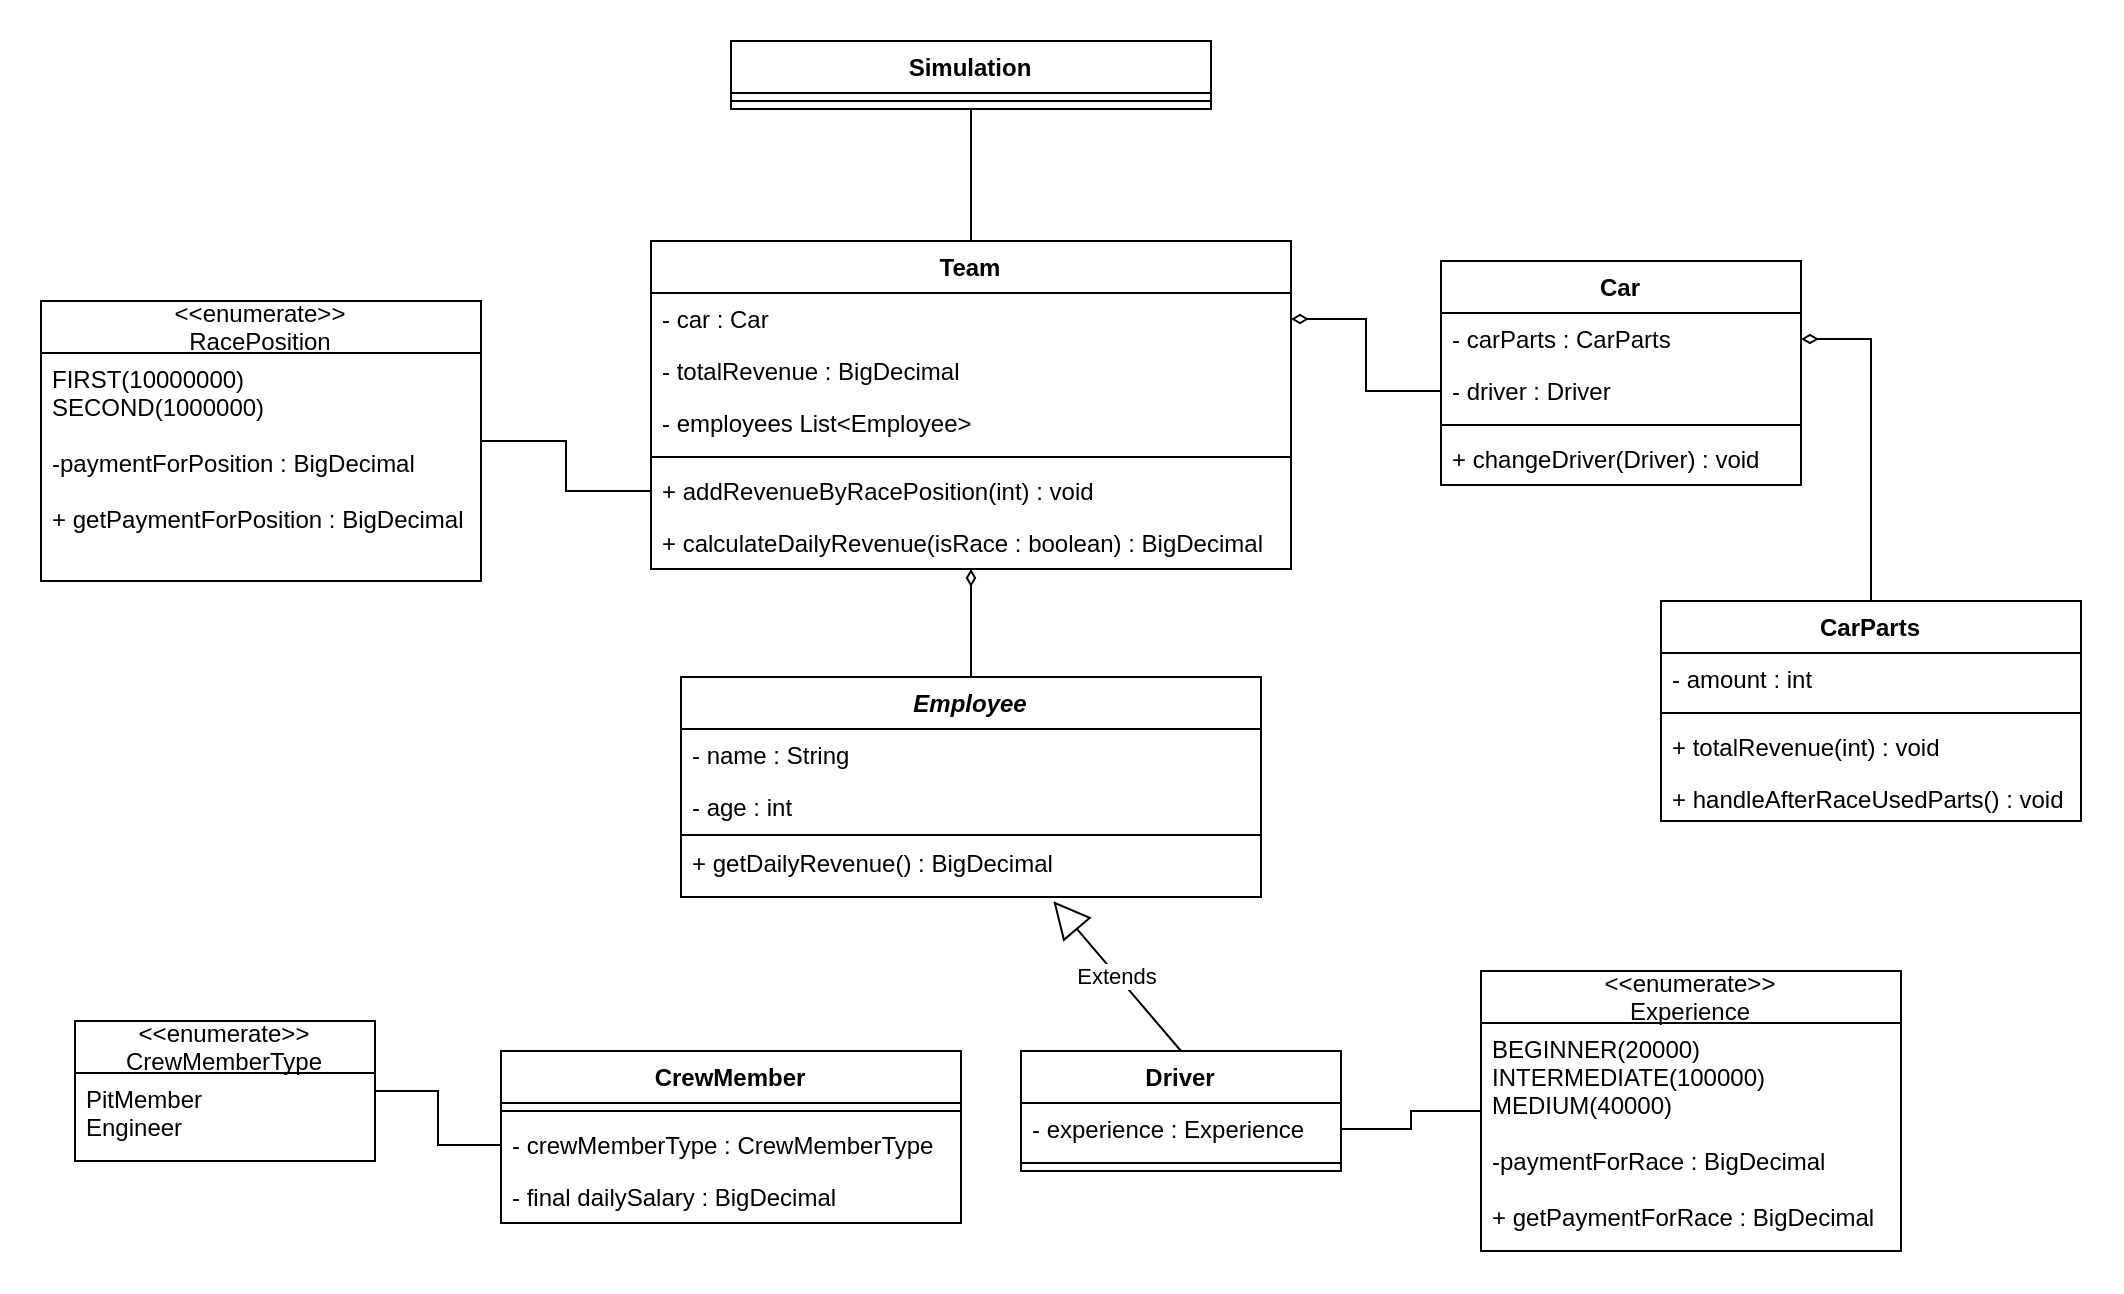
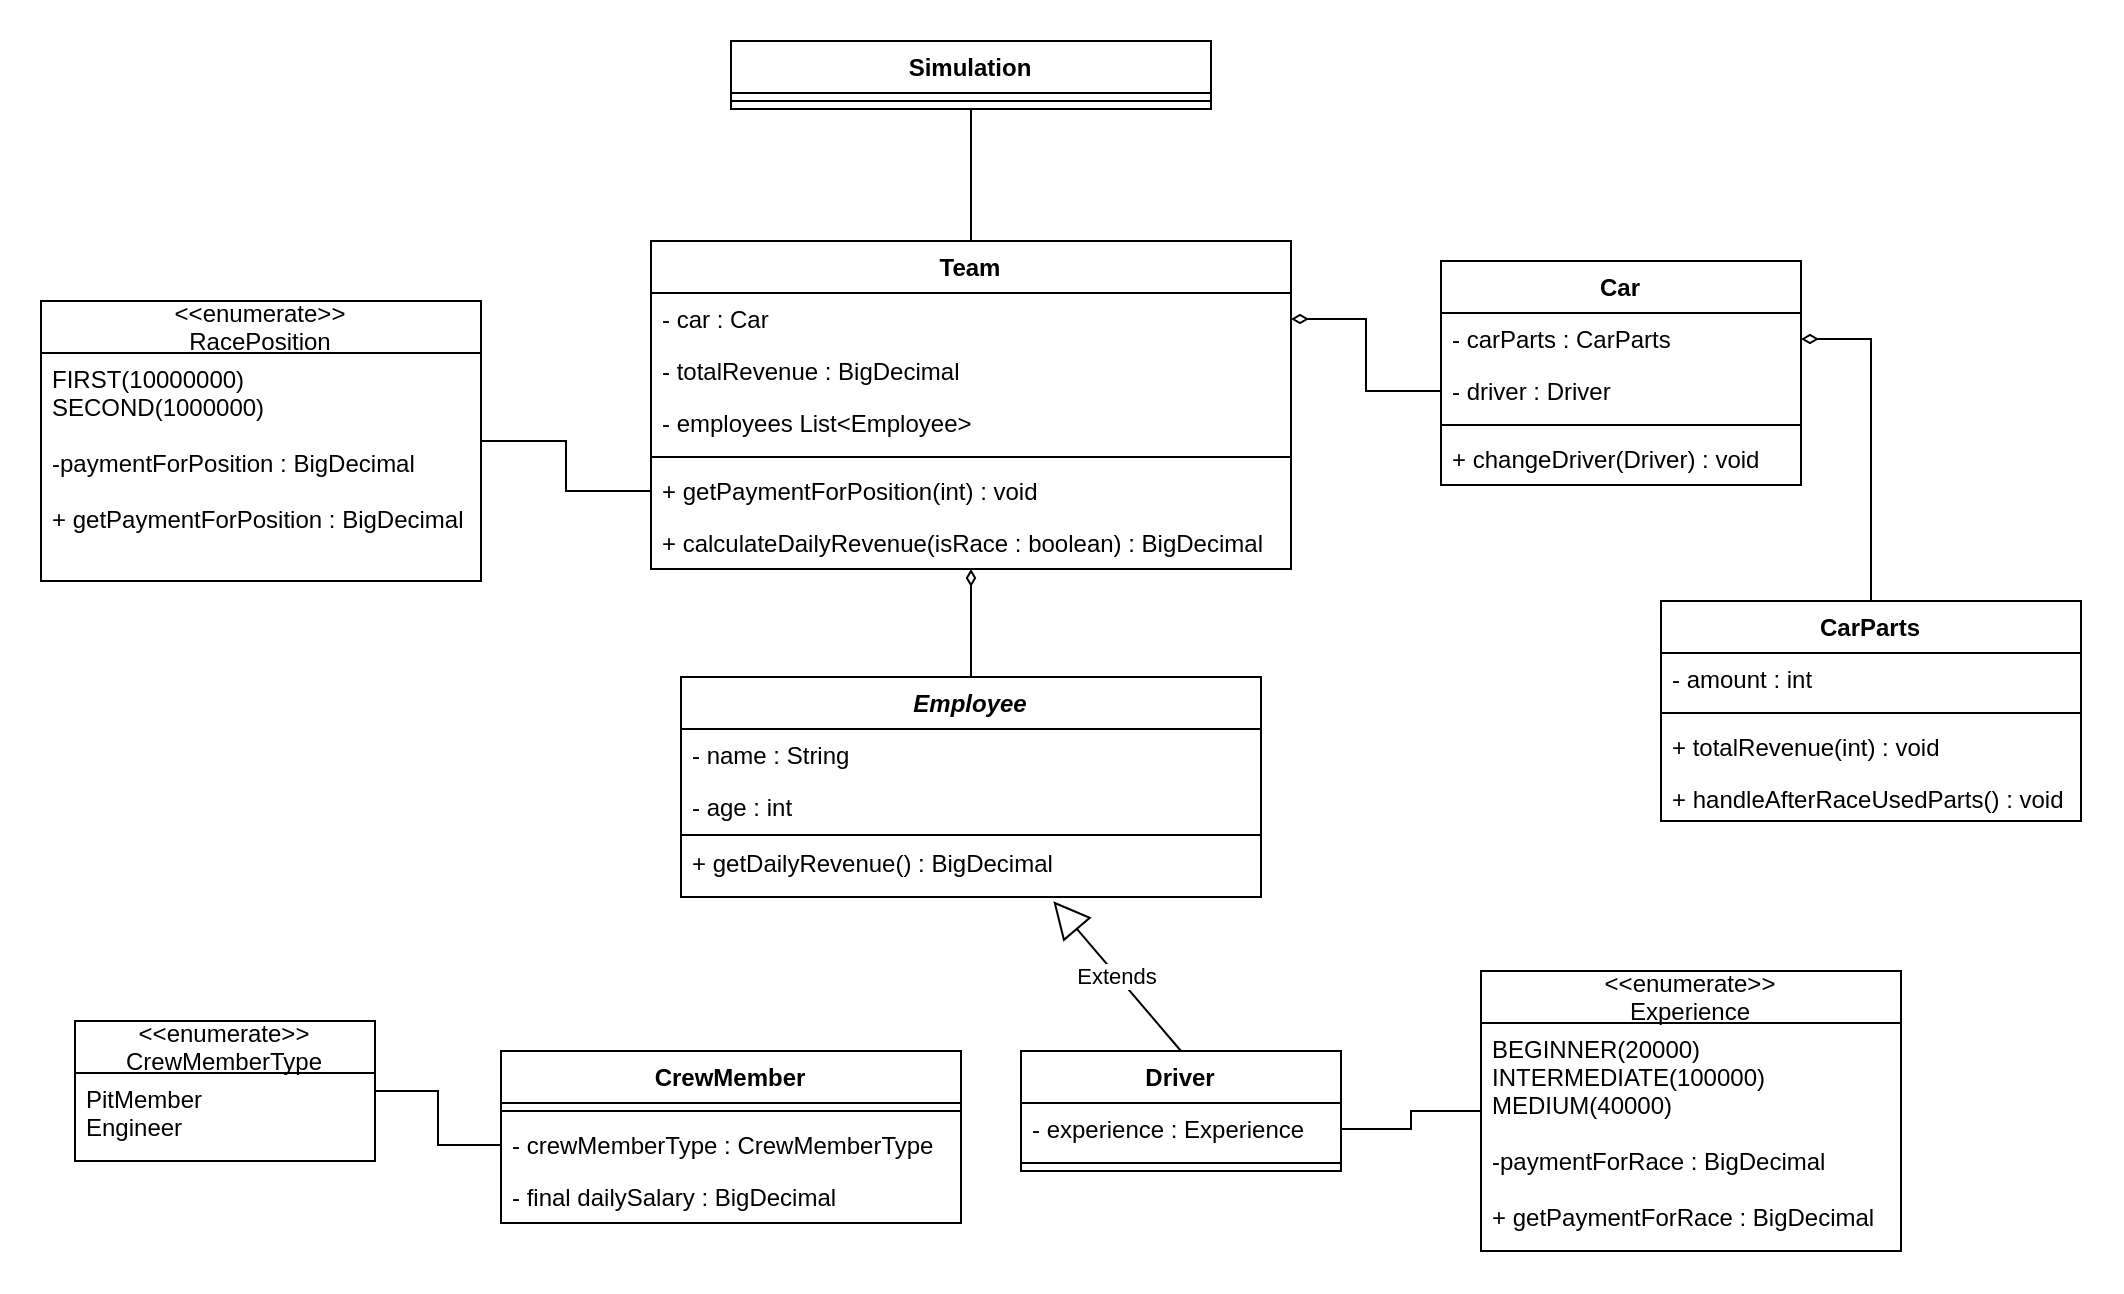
node "+ addRevenueByRacePosition(int) : void": label "+ addRevenueByRacePosition(int) : void" -> "+ getPaymentForPosition(int) : void"
